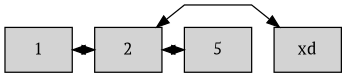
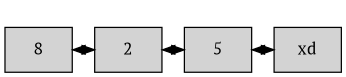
edge "2" -- "xd": now "5" -- "xd"
node "1": label "1" -> "8"
